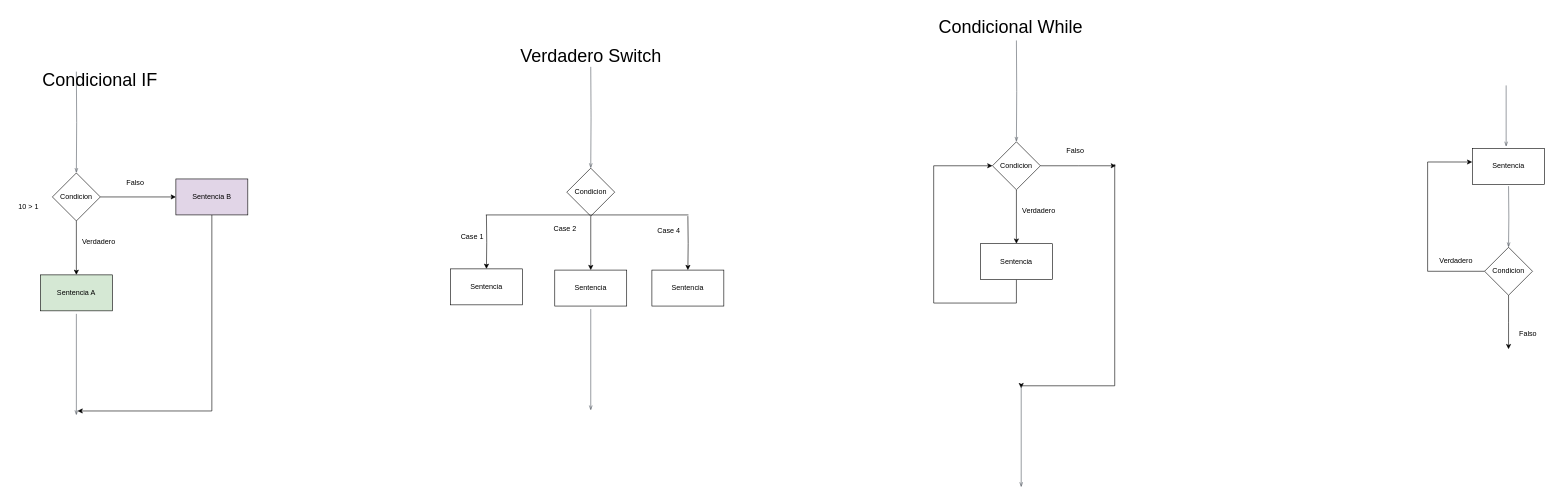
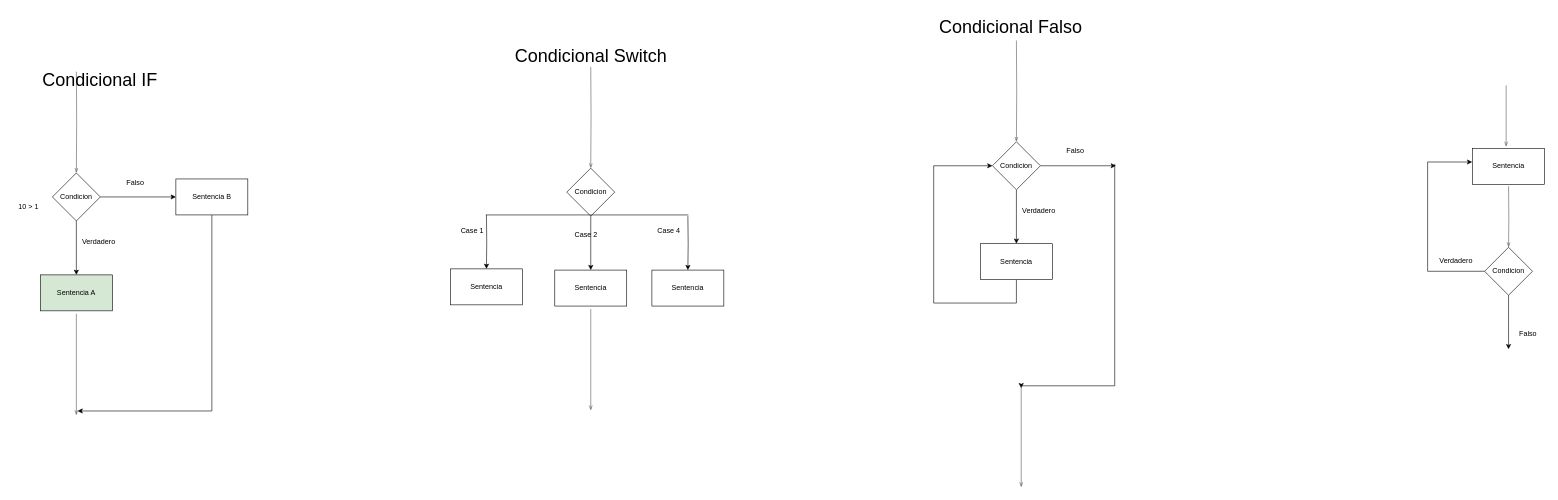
node "Condicional While": label "Condicional While" -> "Condicional Falso"
node "Verdadero Switch": label "Verdadero Switch" -> "Condicional Switch"
node "Sentencia B": fillcolor #e1d5e7 -> #ffffff
node "Case 2": moved (565, 230) -> (586, 236)
node "Case 1": moved (472, 237) -> (472, 231)
